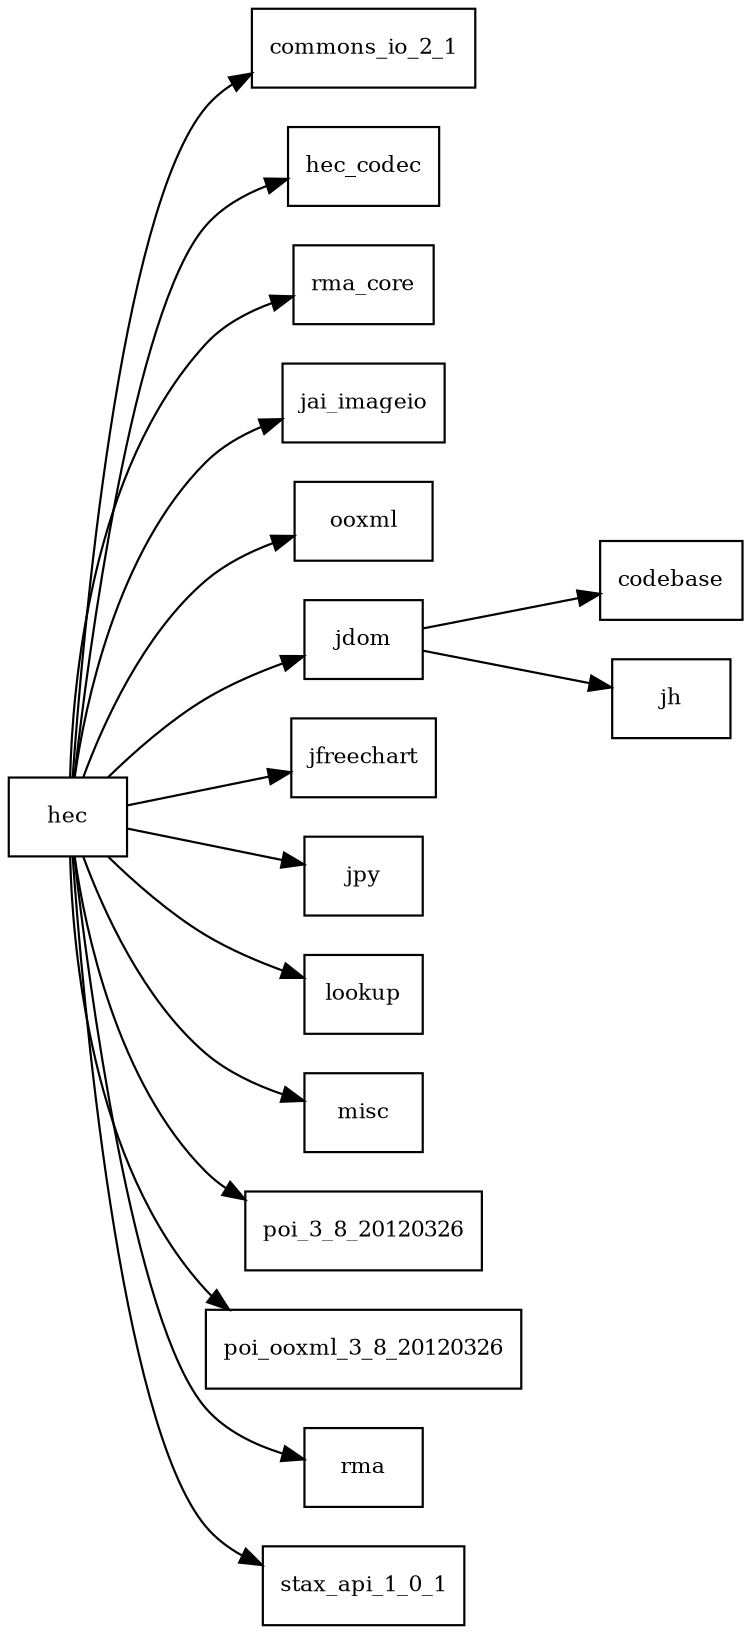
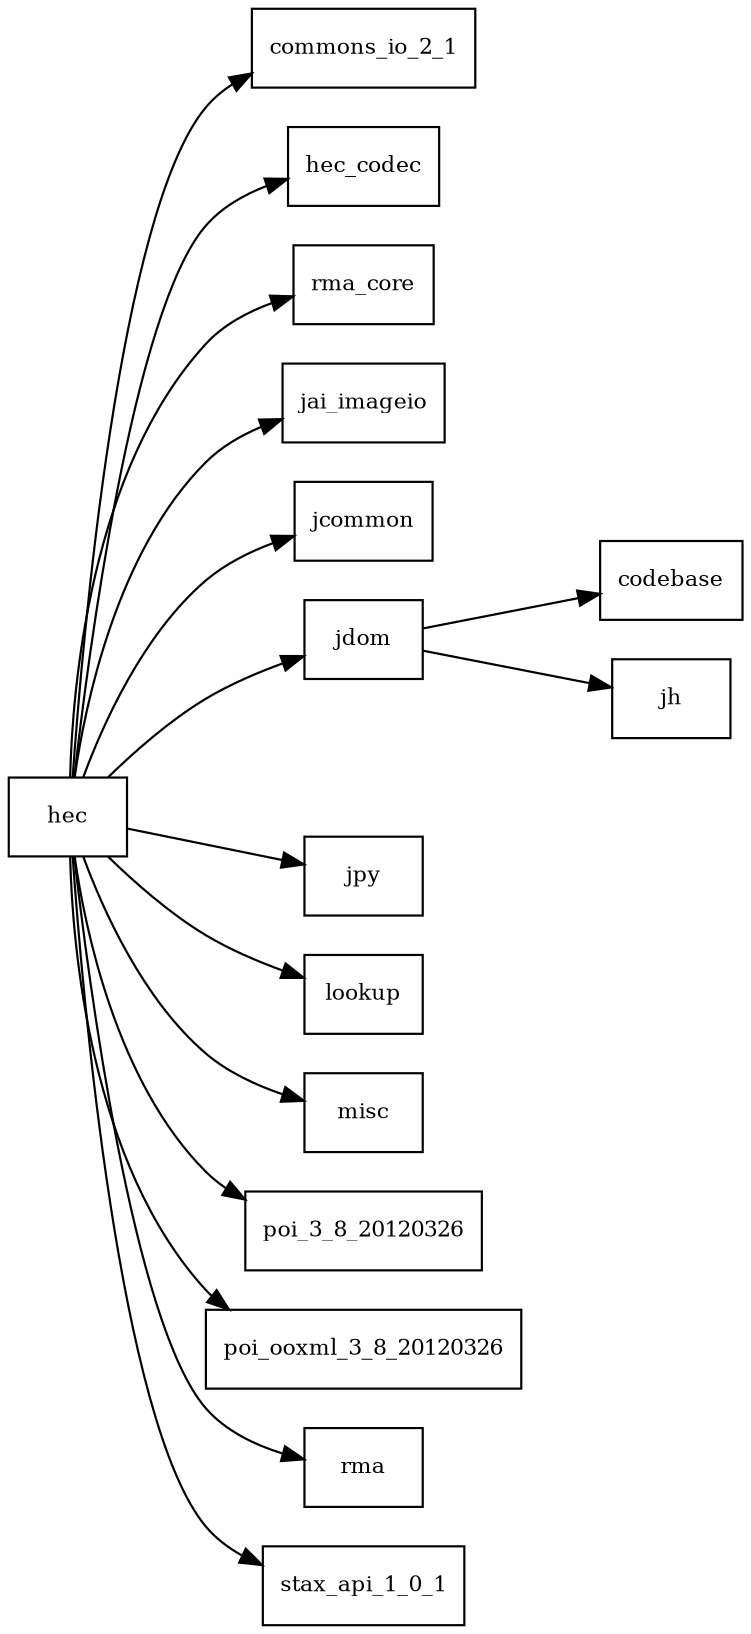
node "ooxml": label "ooxml" -> "jcommon"
node "jfreechart": removed
